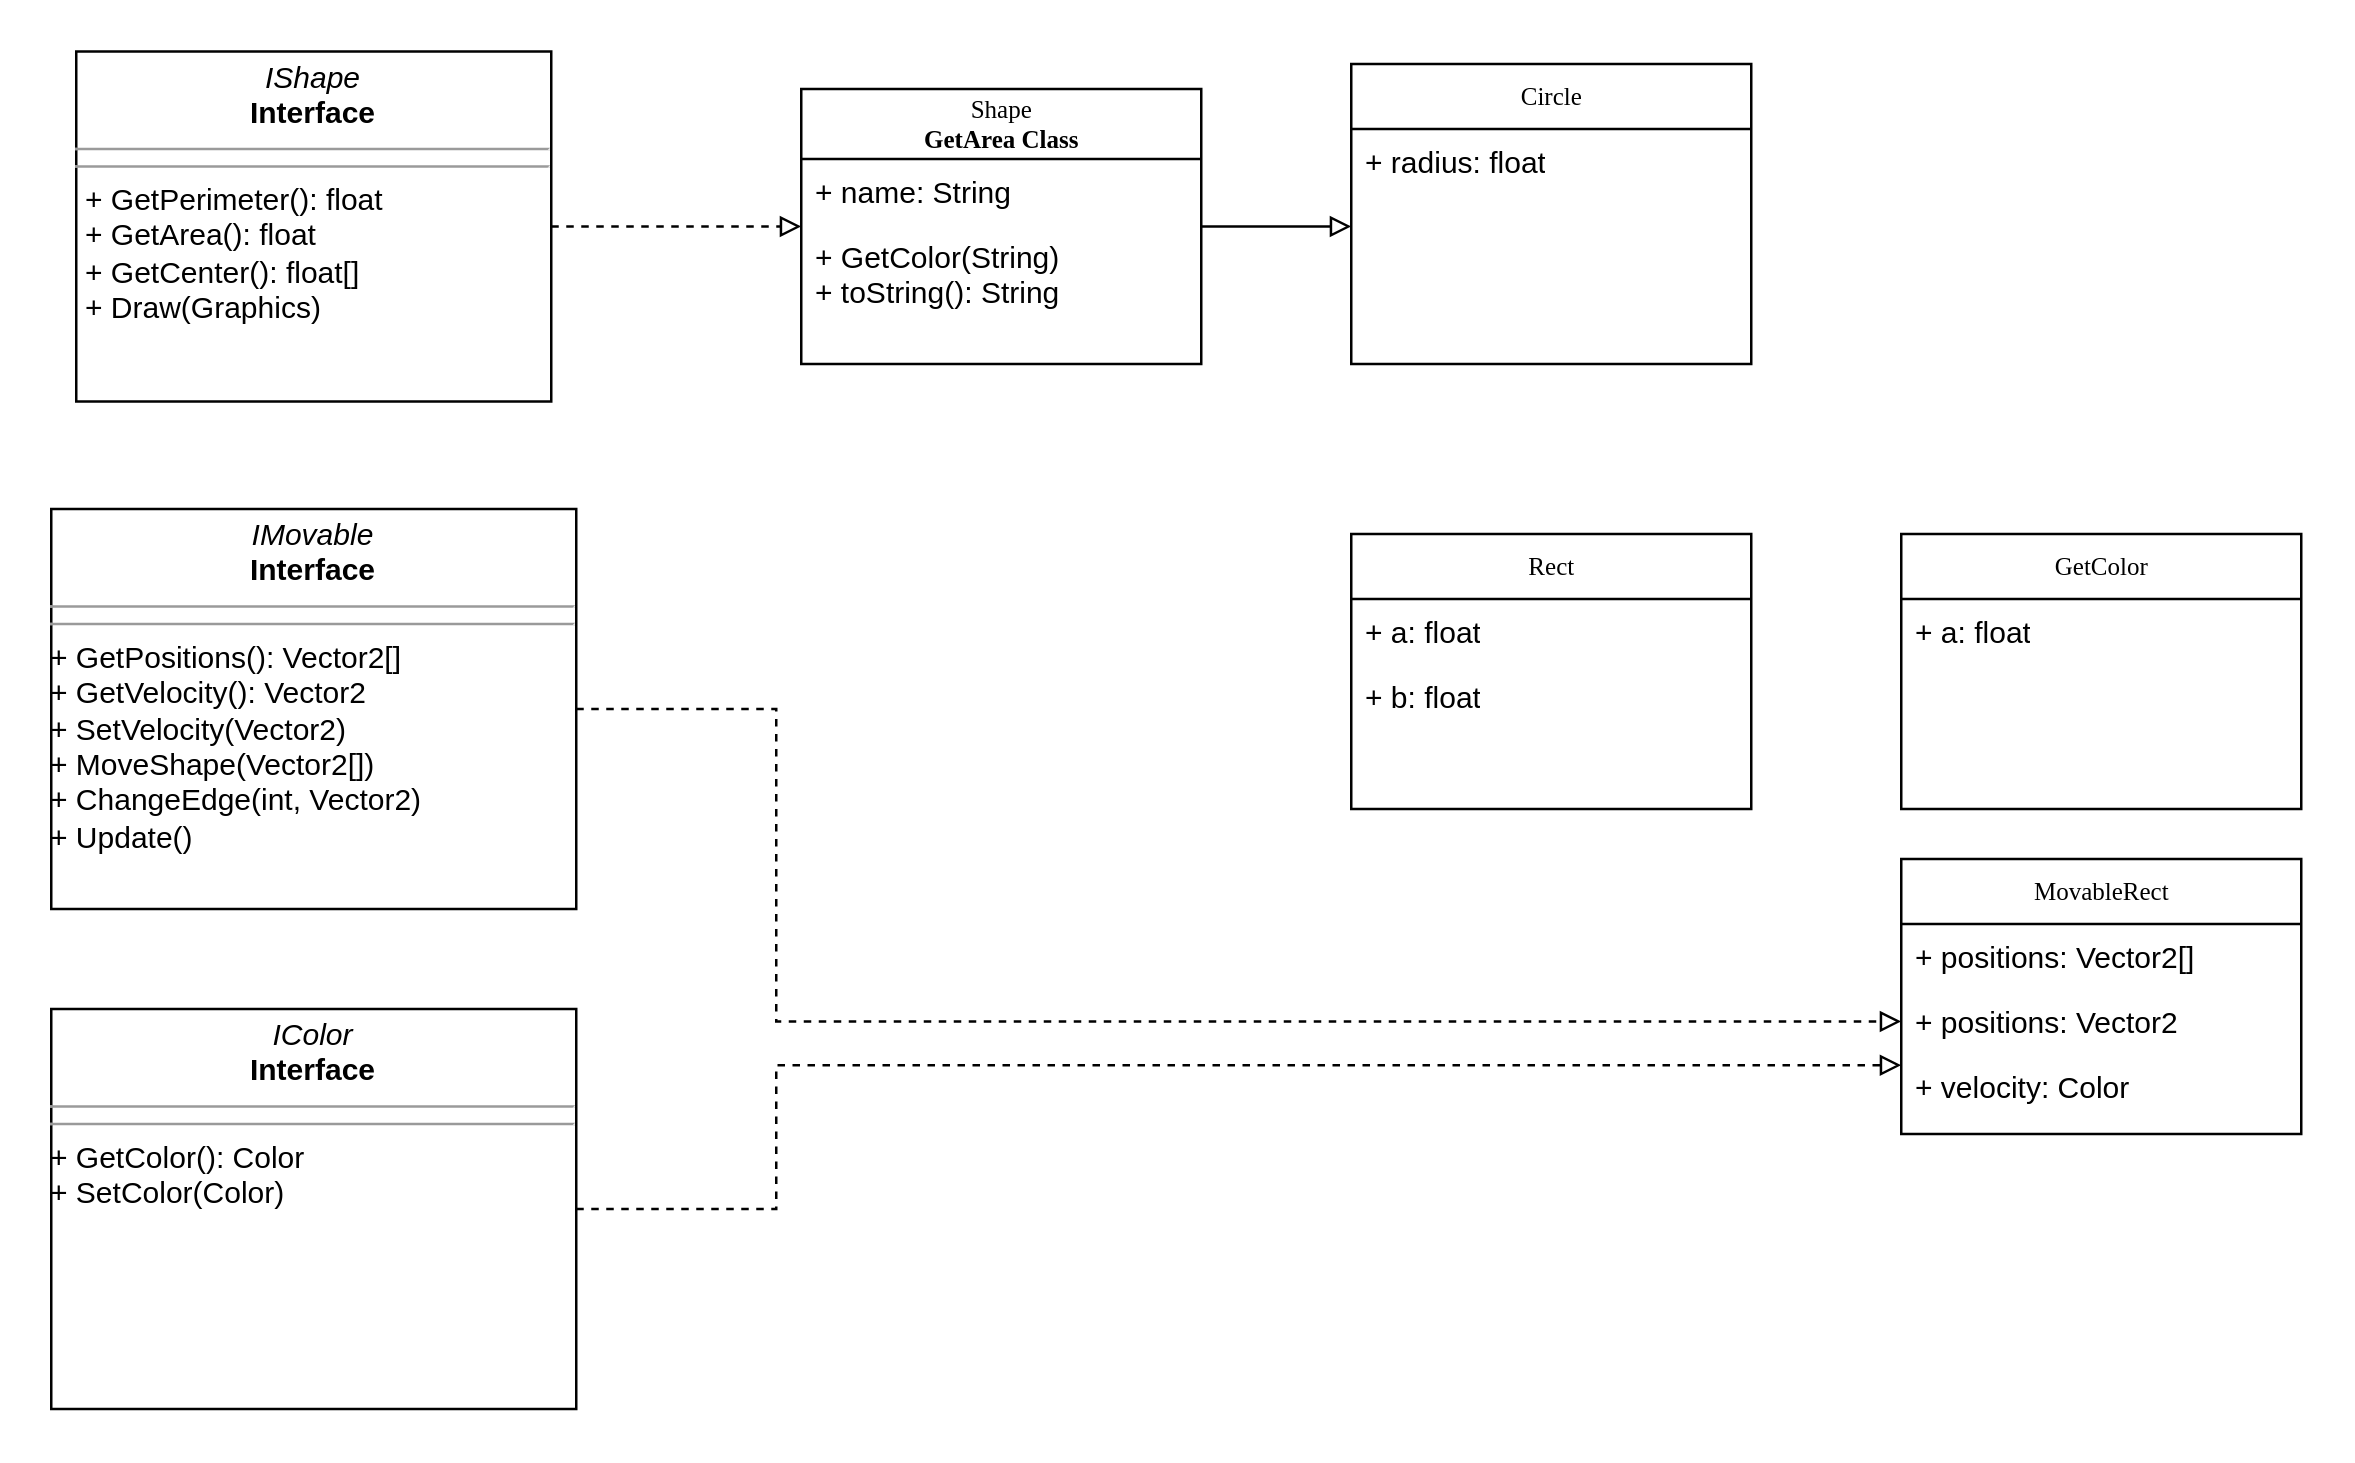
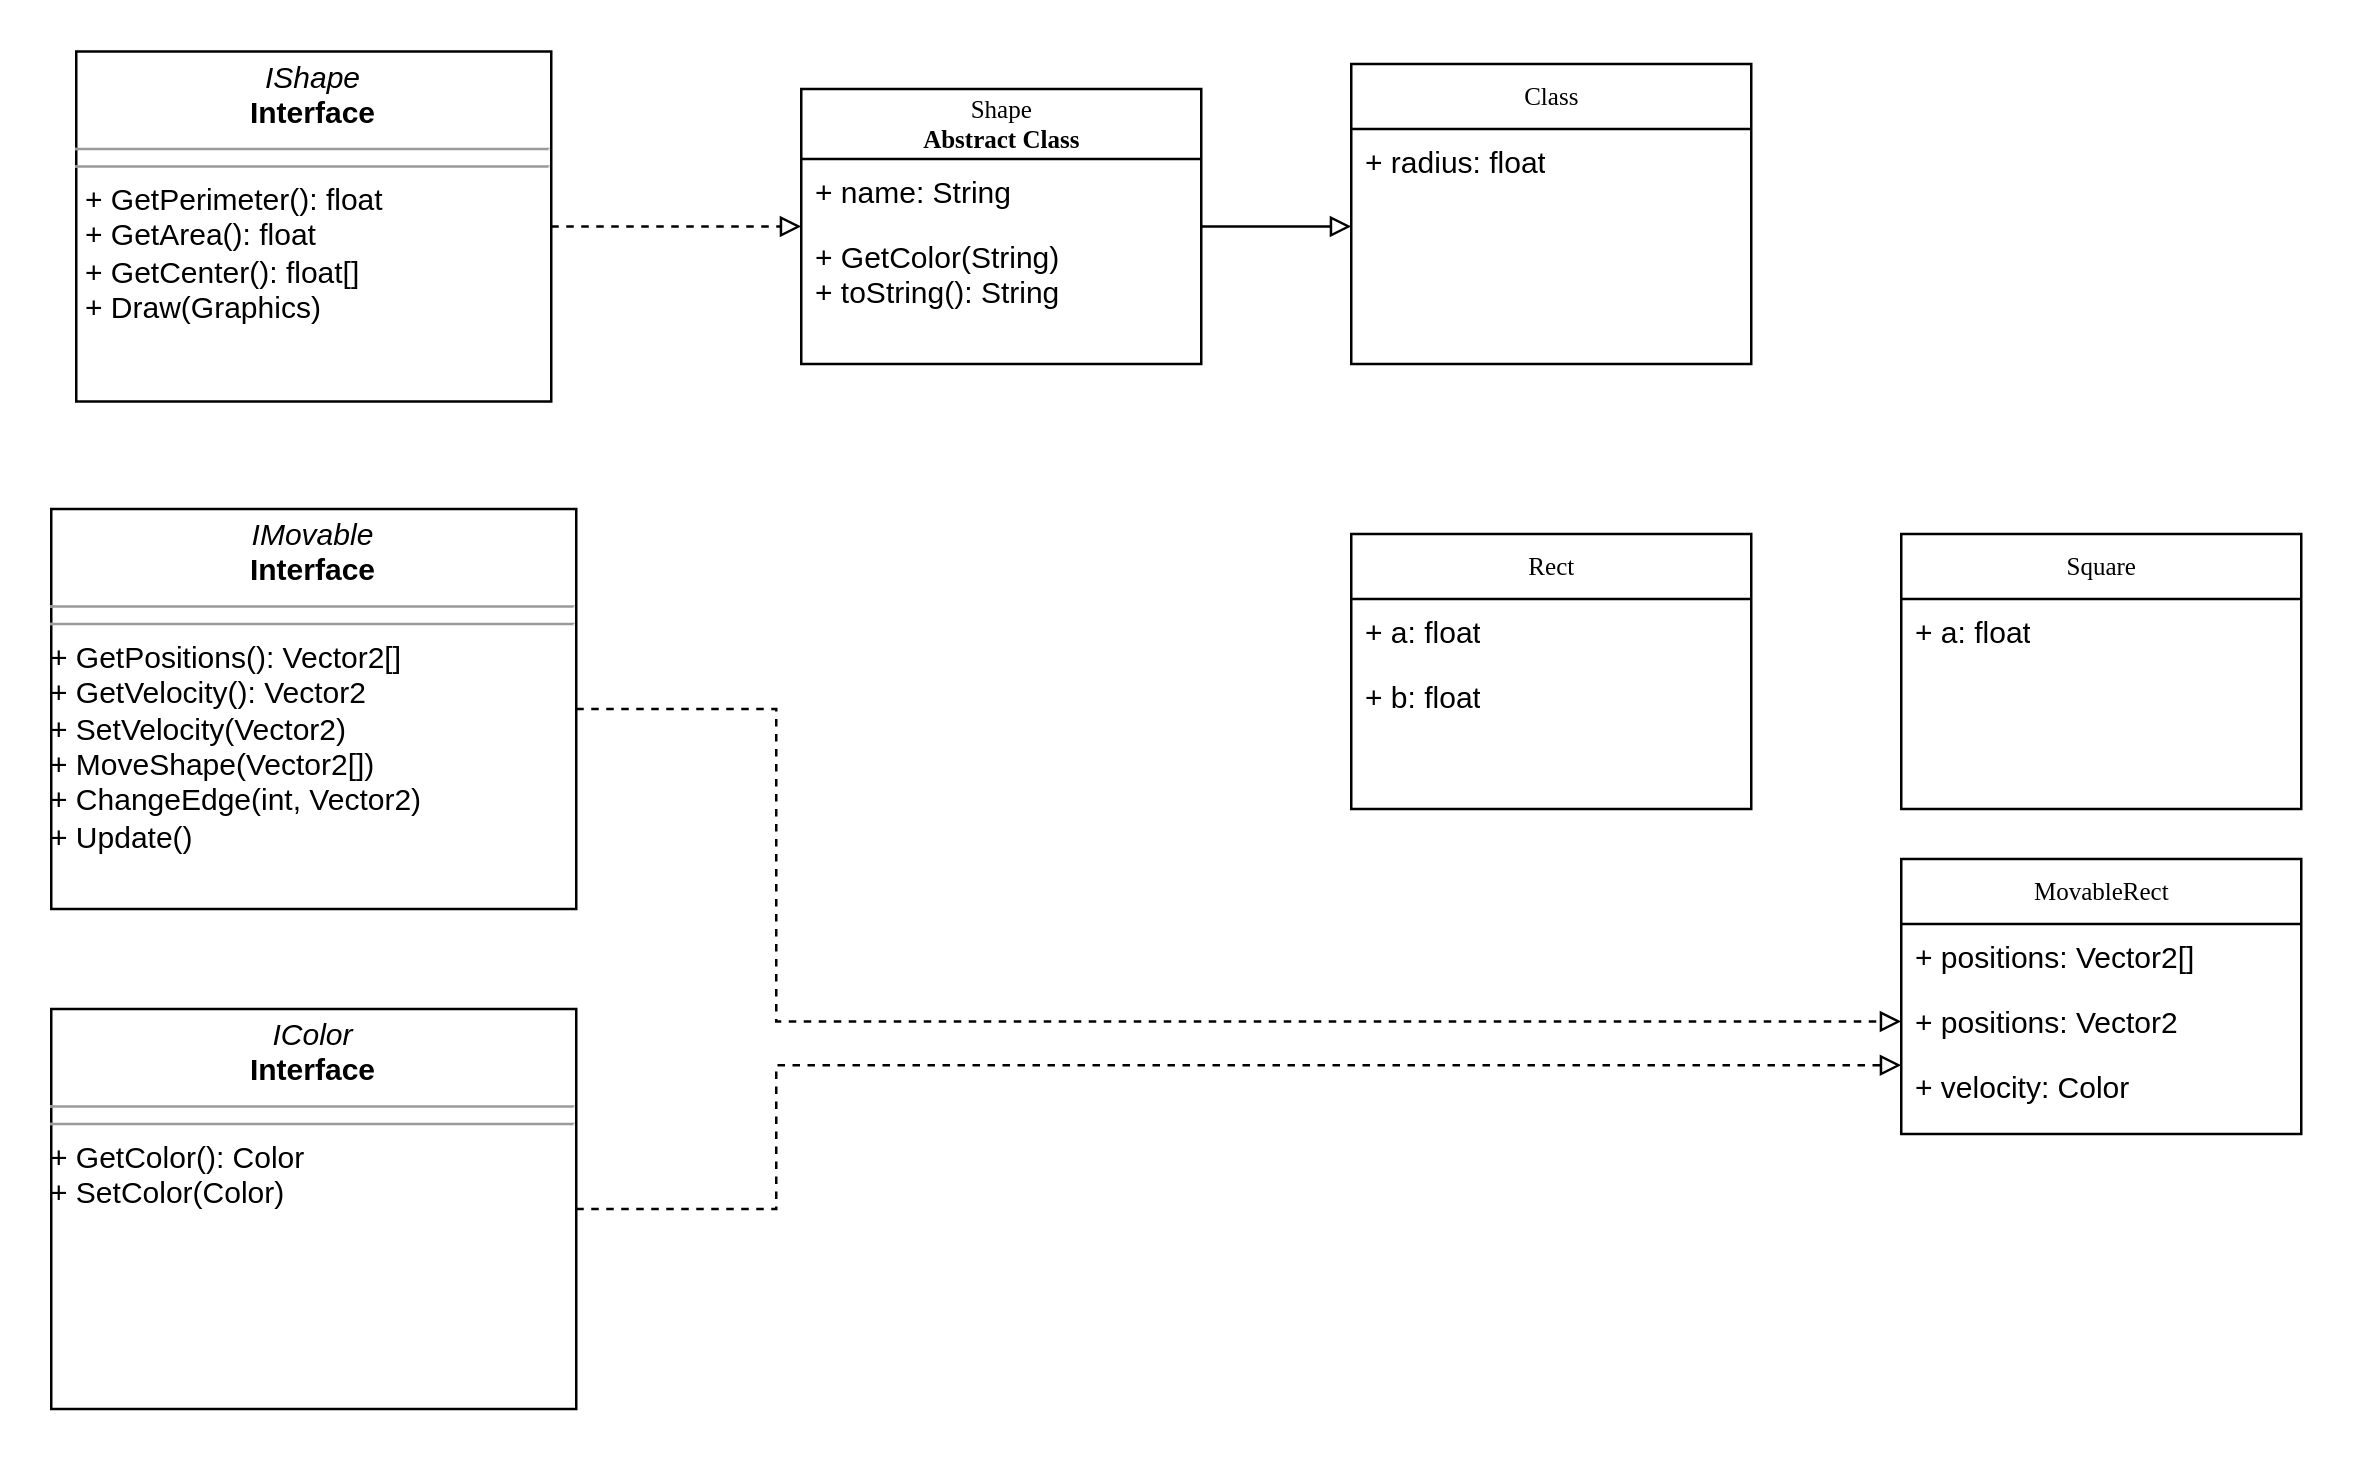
node "Circle": label "Circle" -> "Class"
node "Shape GetArea Class": label "Shape GetArea Class" -> "Shape Abstract Class"
node "GetColor": label "GetColor" -> "Square"
